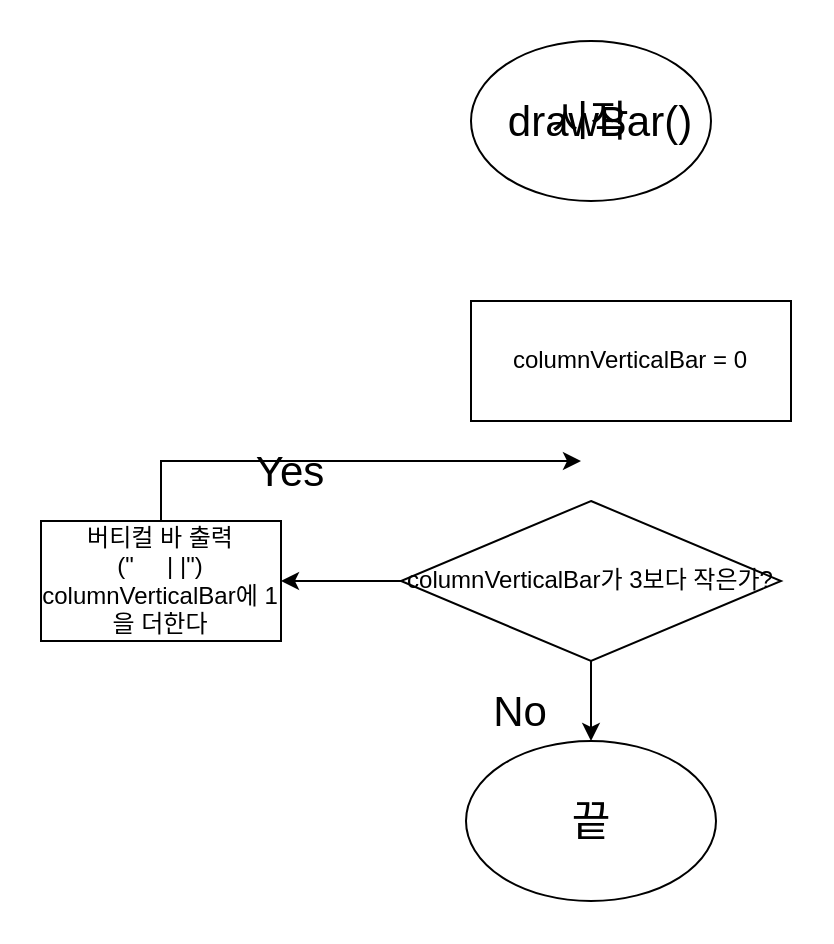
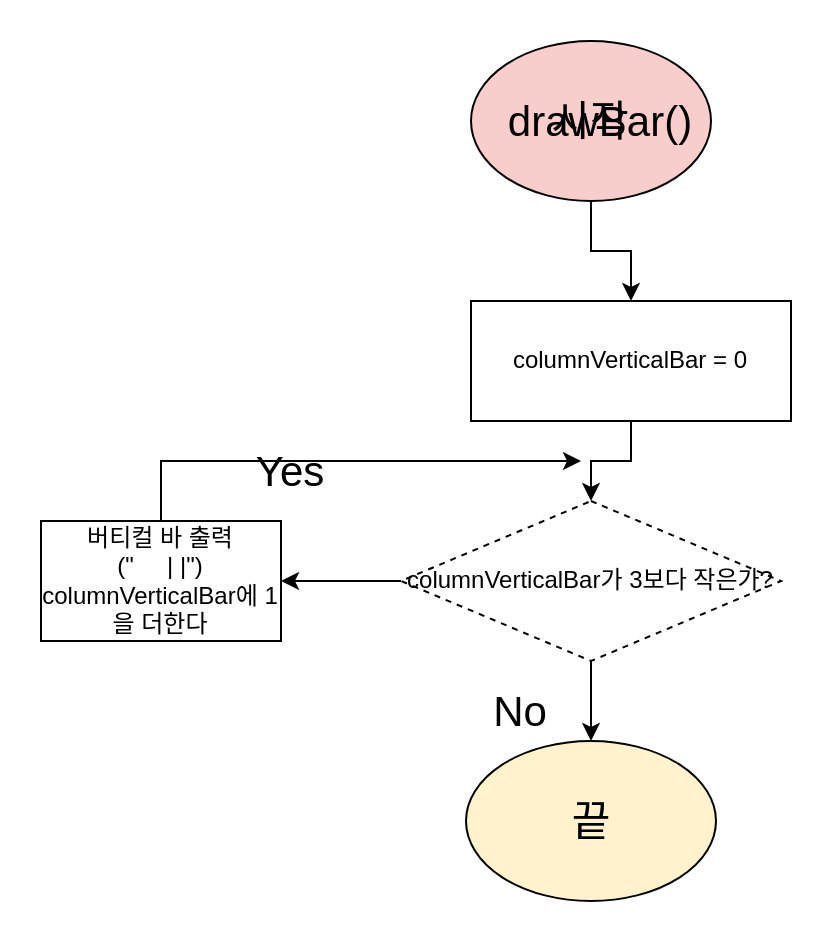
node "시작": fillcolor #ffffff -> #f8cecc
edge "시작" -> "columnVerticalBar = 0": added
edge "columnVerticalBar = 0" -> "columnVerticalBar가 3보다 작은가?": added
node "columnVerticalBar가 3보다 작은가?": style solid -> dashed
node "끝": fillcolor #ffffff -> #fff2cc
